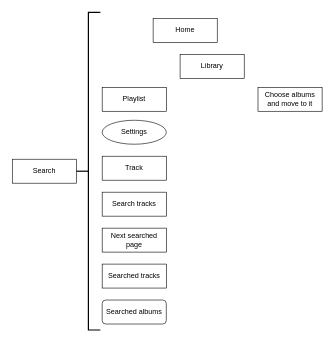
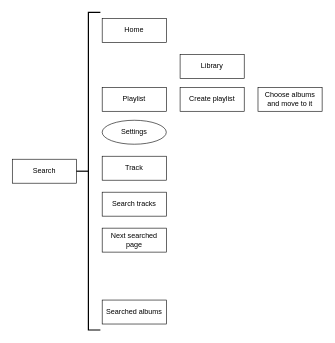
node "Home": moved (185, 30) -> (134, 30)
node "Create playlist": added
node "Searched tracks": removed
node "Searched albums": shape rounded rectangle -> rectangle
